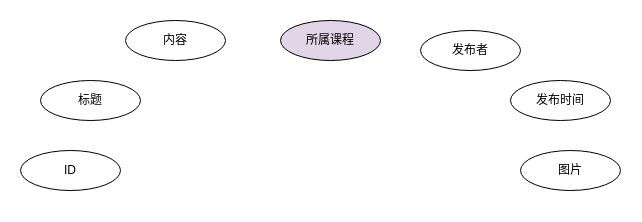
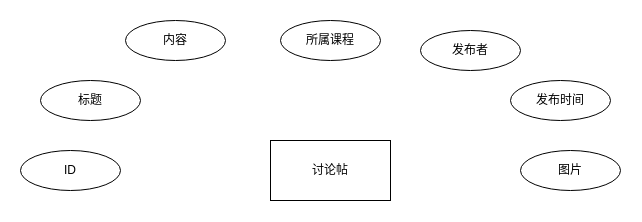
node "所属课程": fillcolor #e1d5e7 -> #ffffff
node "讨论帖": added
